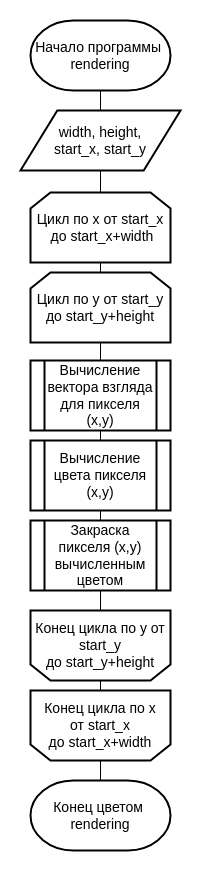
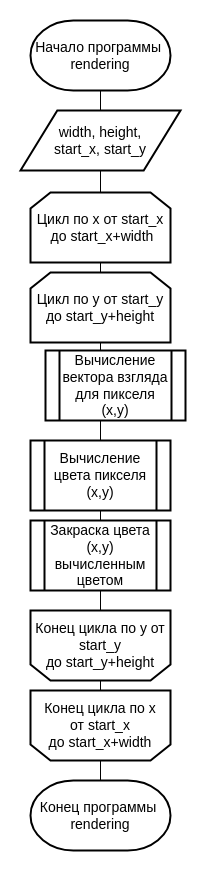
node "Вычисление вектора взгляда для пикселя (x,y)": moved (101, 396) -> (116, 386)
node "Закраска пикселя (x,y) вычисленным цветом": label "Закраска пикселя (x,y) вычисленным цветом" -> "Закраска цвета (x,y) вычисленным цветом"
node "Конец цветом rendering": label "Конец цветом rendering" -> "Конец программы rendering"
